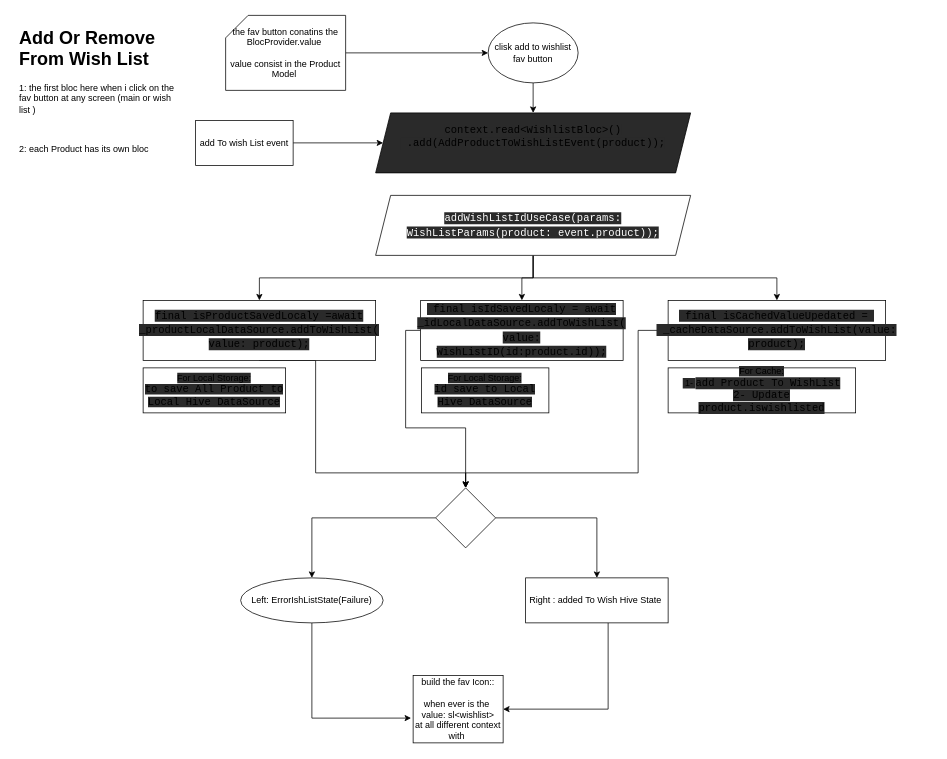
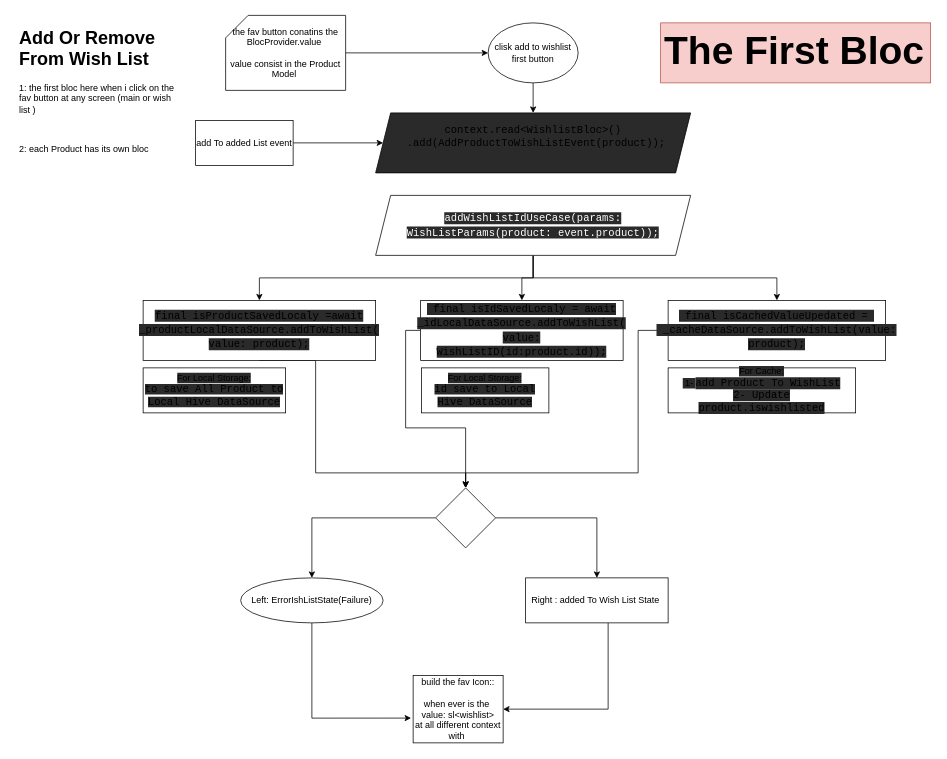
node "clisk add to wishlist fav button": label "clisk add to wishlist fav button" -> "clisk add to wishlist first button"
node "The First Bloc": added
node "add To wish List event": label "add To wish List event" -> "add To added List event"
node "Right : added To Wish Hive State": label "Right : added To Wish Hive State" -> "Right : added To Wish List State"
